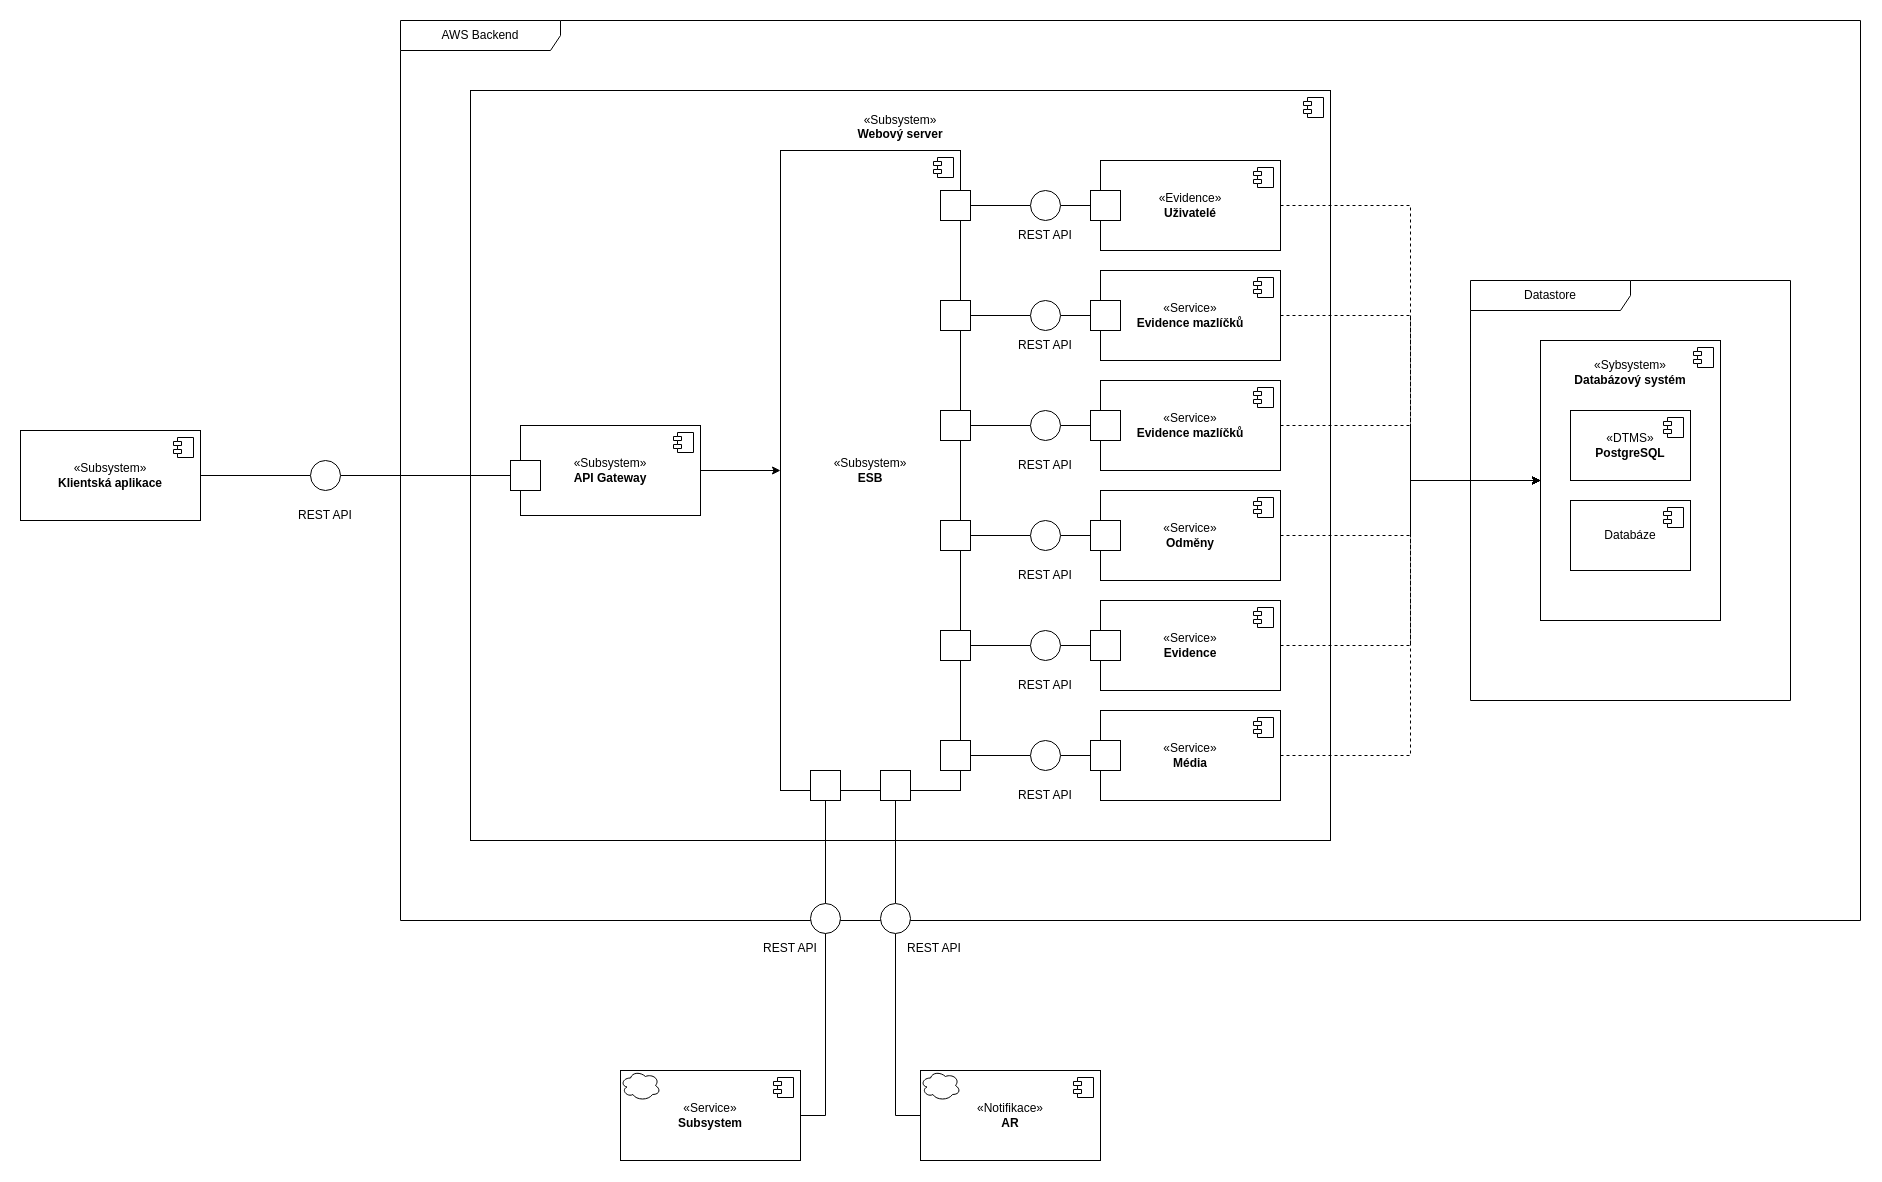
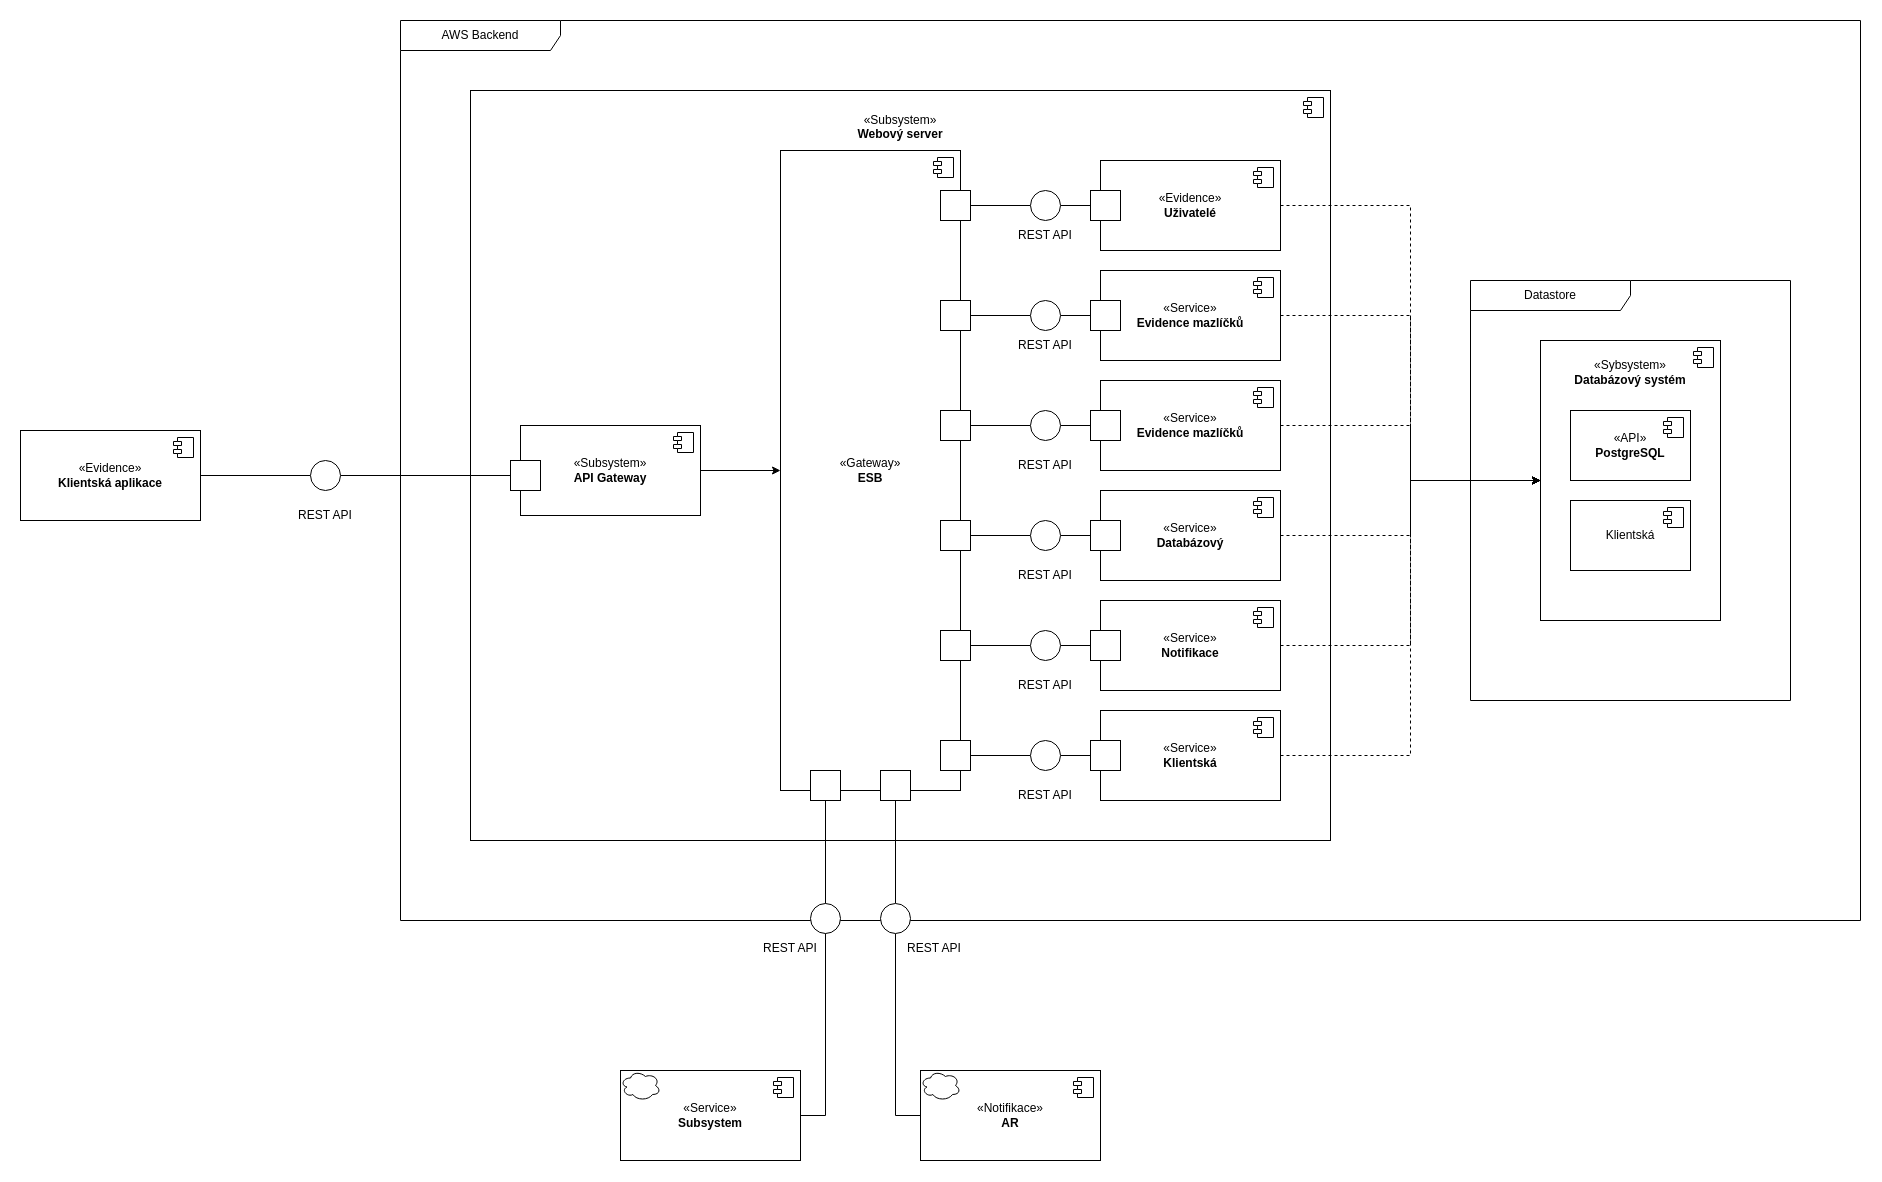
node "«DTMS» PostgreSQL": label "«DTMS» PostgreSQL" -> "«API» PostgreSQL"
node "«Subsystem» ESB": label "«Subsystem» ESB" -> "«Gateway» ESB"
node "«Subsystem» Klientská aplikace": label "«Subsystem» Klientská aplikace" -> "«Evidence» Klientská aplikace"
node "«Service» Odměny": label "«Service» Odměny" -> "«Service» Databázový"
node "Databáze": label "Databáze" -> "Klientská"
node "«Service» Evidence": label "«Service» Evidence" -> "«Service» Notifikace"
node "«Service» Média": label "«Service» Média" -> "«Service» Klientská"
